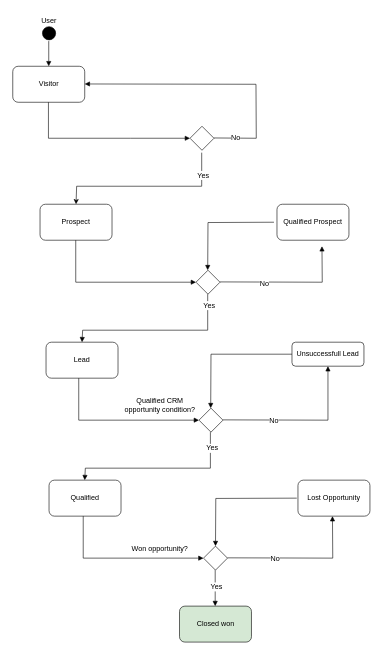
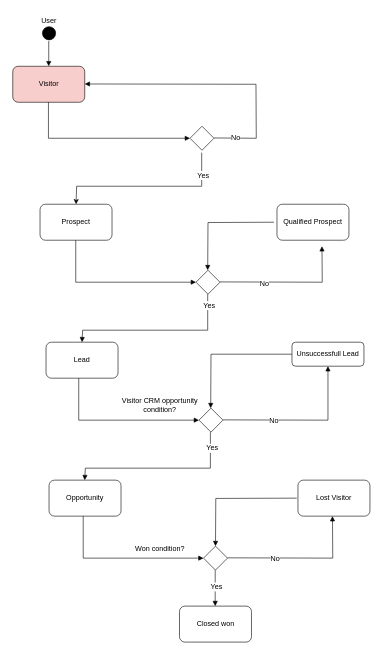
node "Visitor": fillcolor #ffffff -> #f8cecc
node "Qualified CRM opportunity condition?": label "Qualified CRM opportunity condition?" -> "Visitor CRM opportunity condition?"
node "Qualified": label "Qualified" -> "Opportunity"
node "Lost Opportunity": label "Lost Opportunity" -> "Lost Visitor"
node "Won opportunity?": label "Won opportunity?" -> "Won condition?"
node "Closed won": fillcolor #d5e8d4 -> #ffffff
